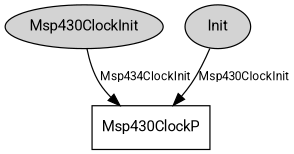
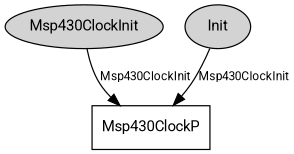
edge "Msp430ClockInit" -> "Msp430ClockP": label "Msp434ClockInit" -> "Msp430ClockInit"
